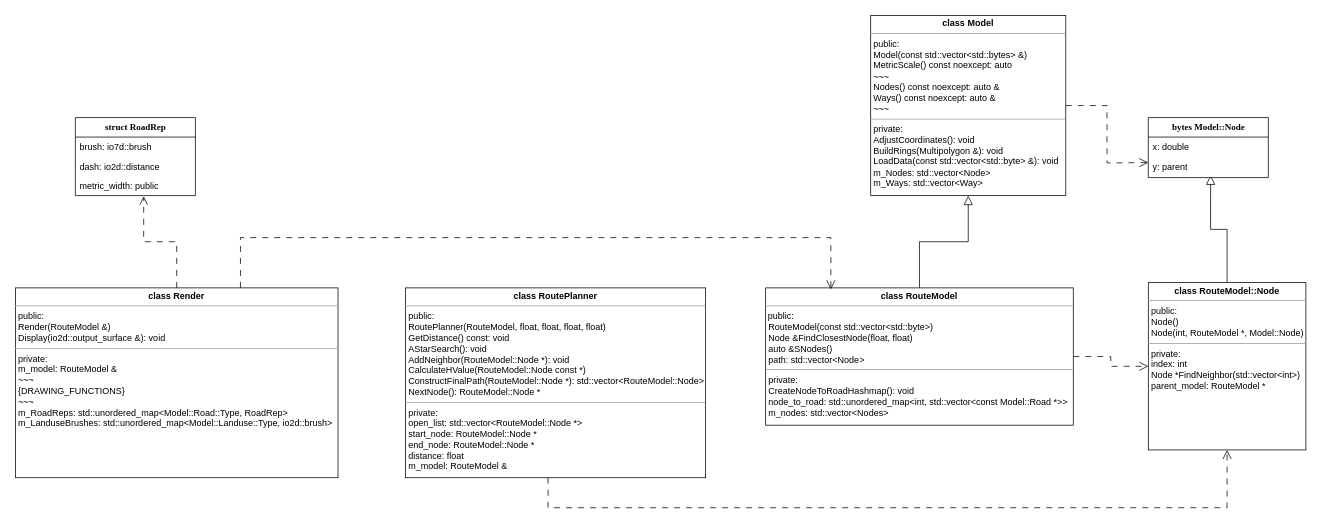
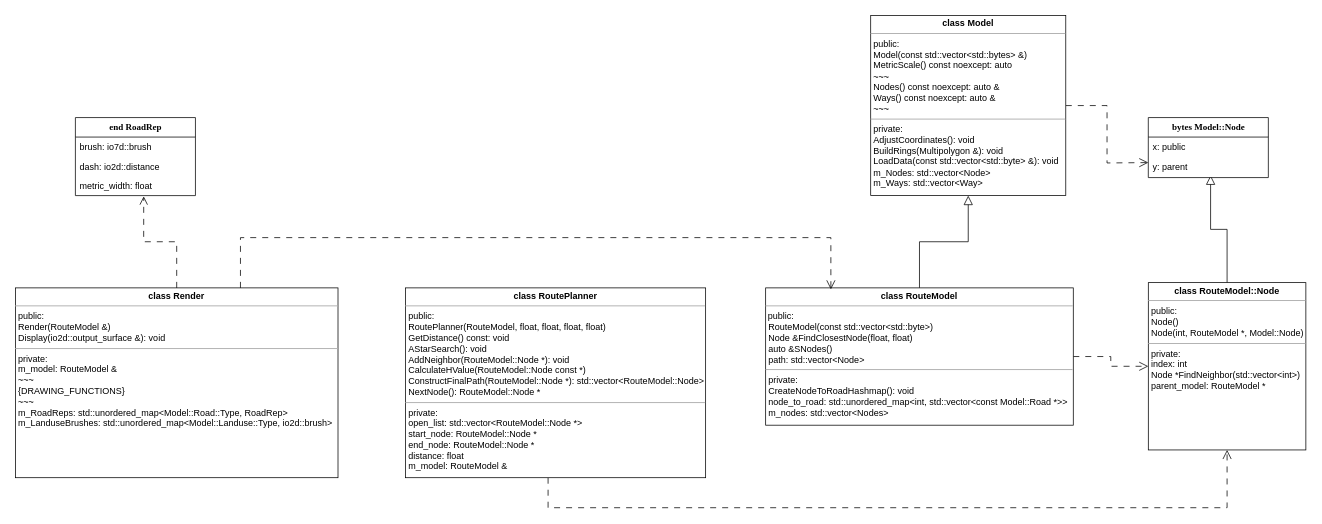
node "struct RoadRep": label "struct RoadRep" -> "end RoadRep"
node "x: double": label "x: double" -> "x: public"
node "metric_width: public": label "metric_width: public" -> "metric_width: float"
